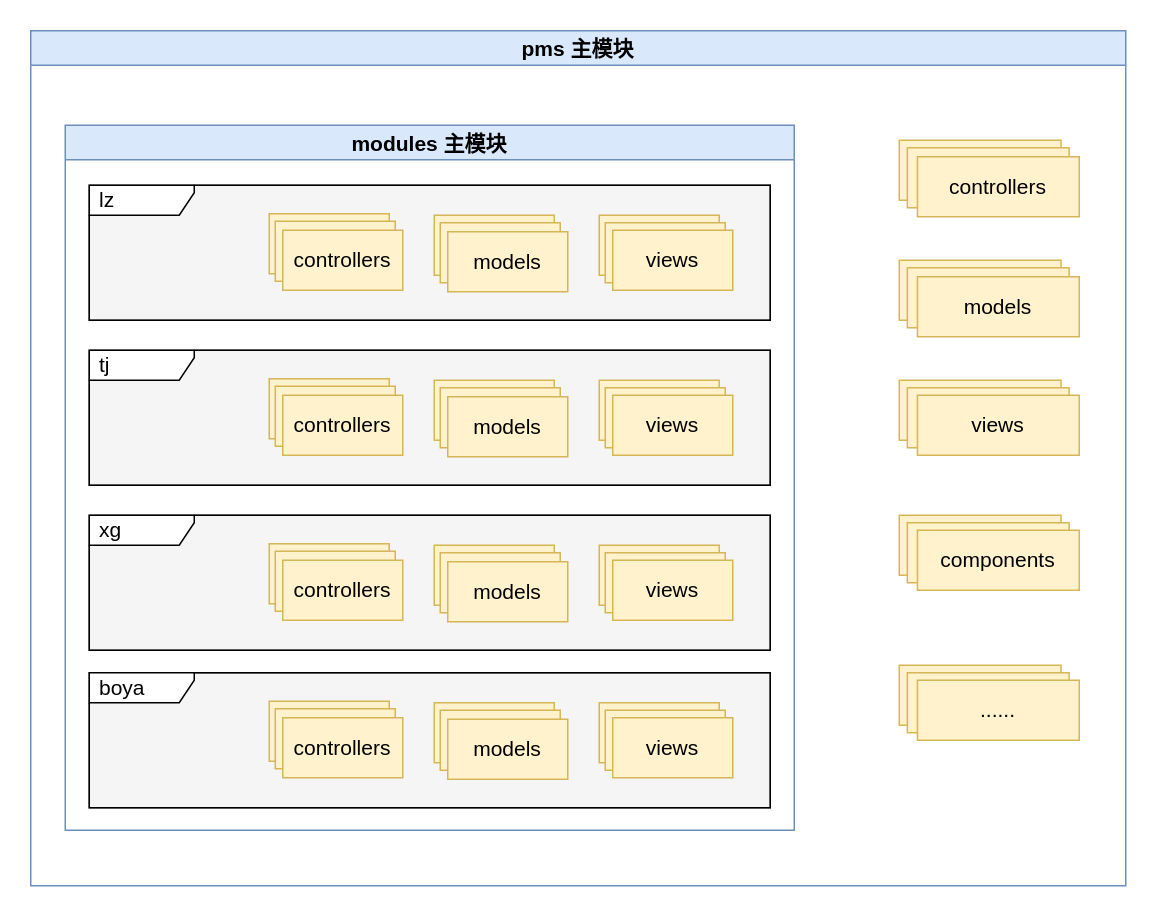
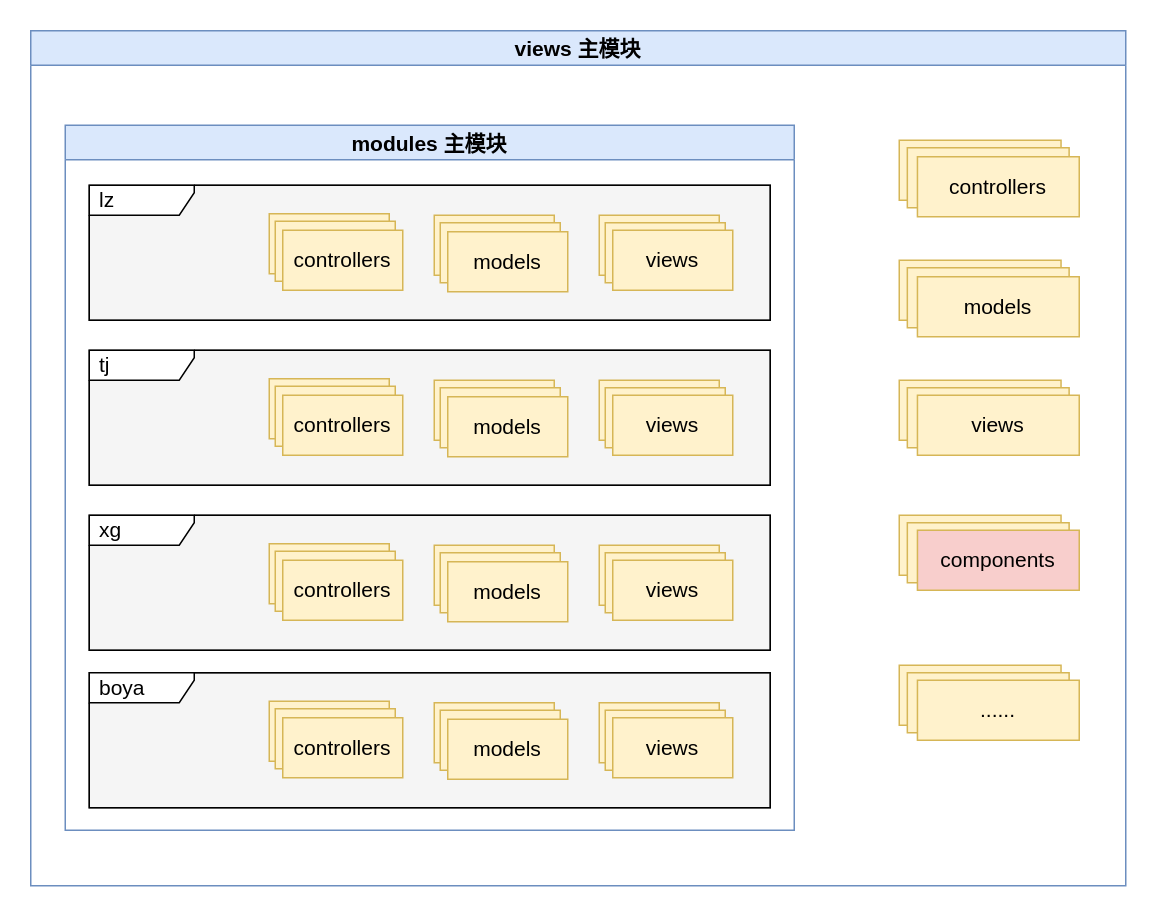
node "pms 主模块": label "pms 主模块" -> "views 主模块"
node "components": fillcolor #fff2cc -> #f8cecc
